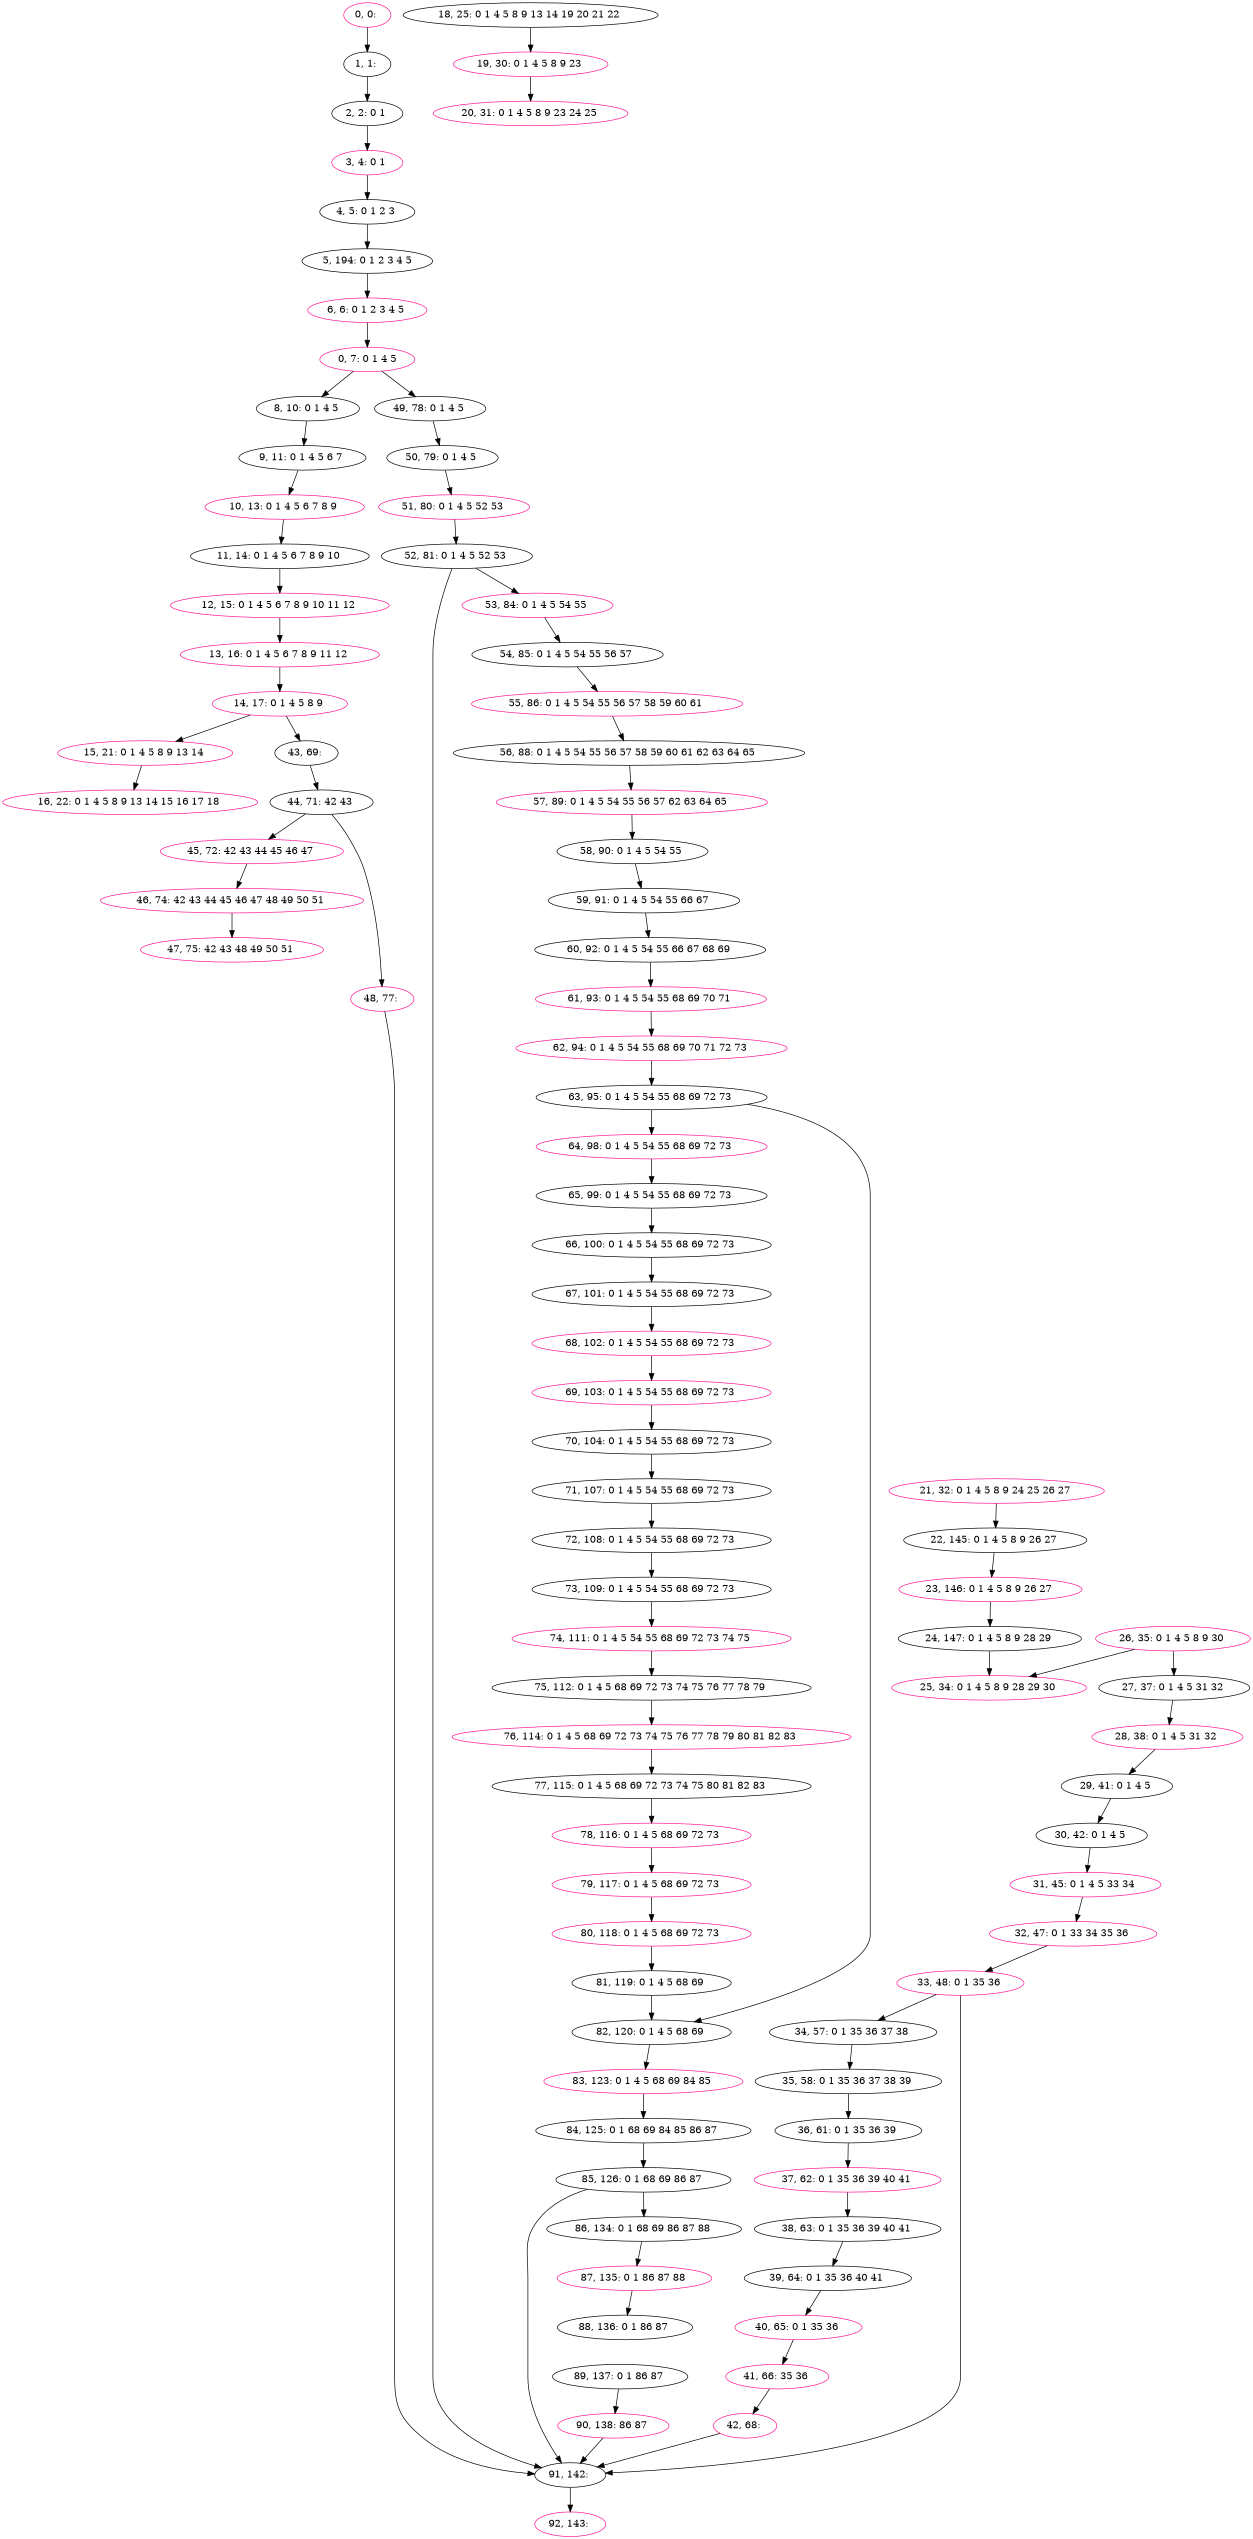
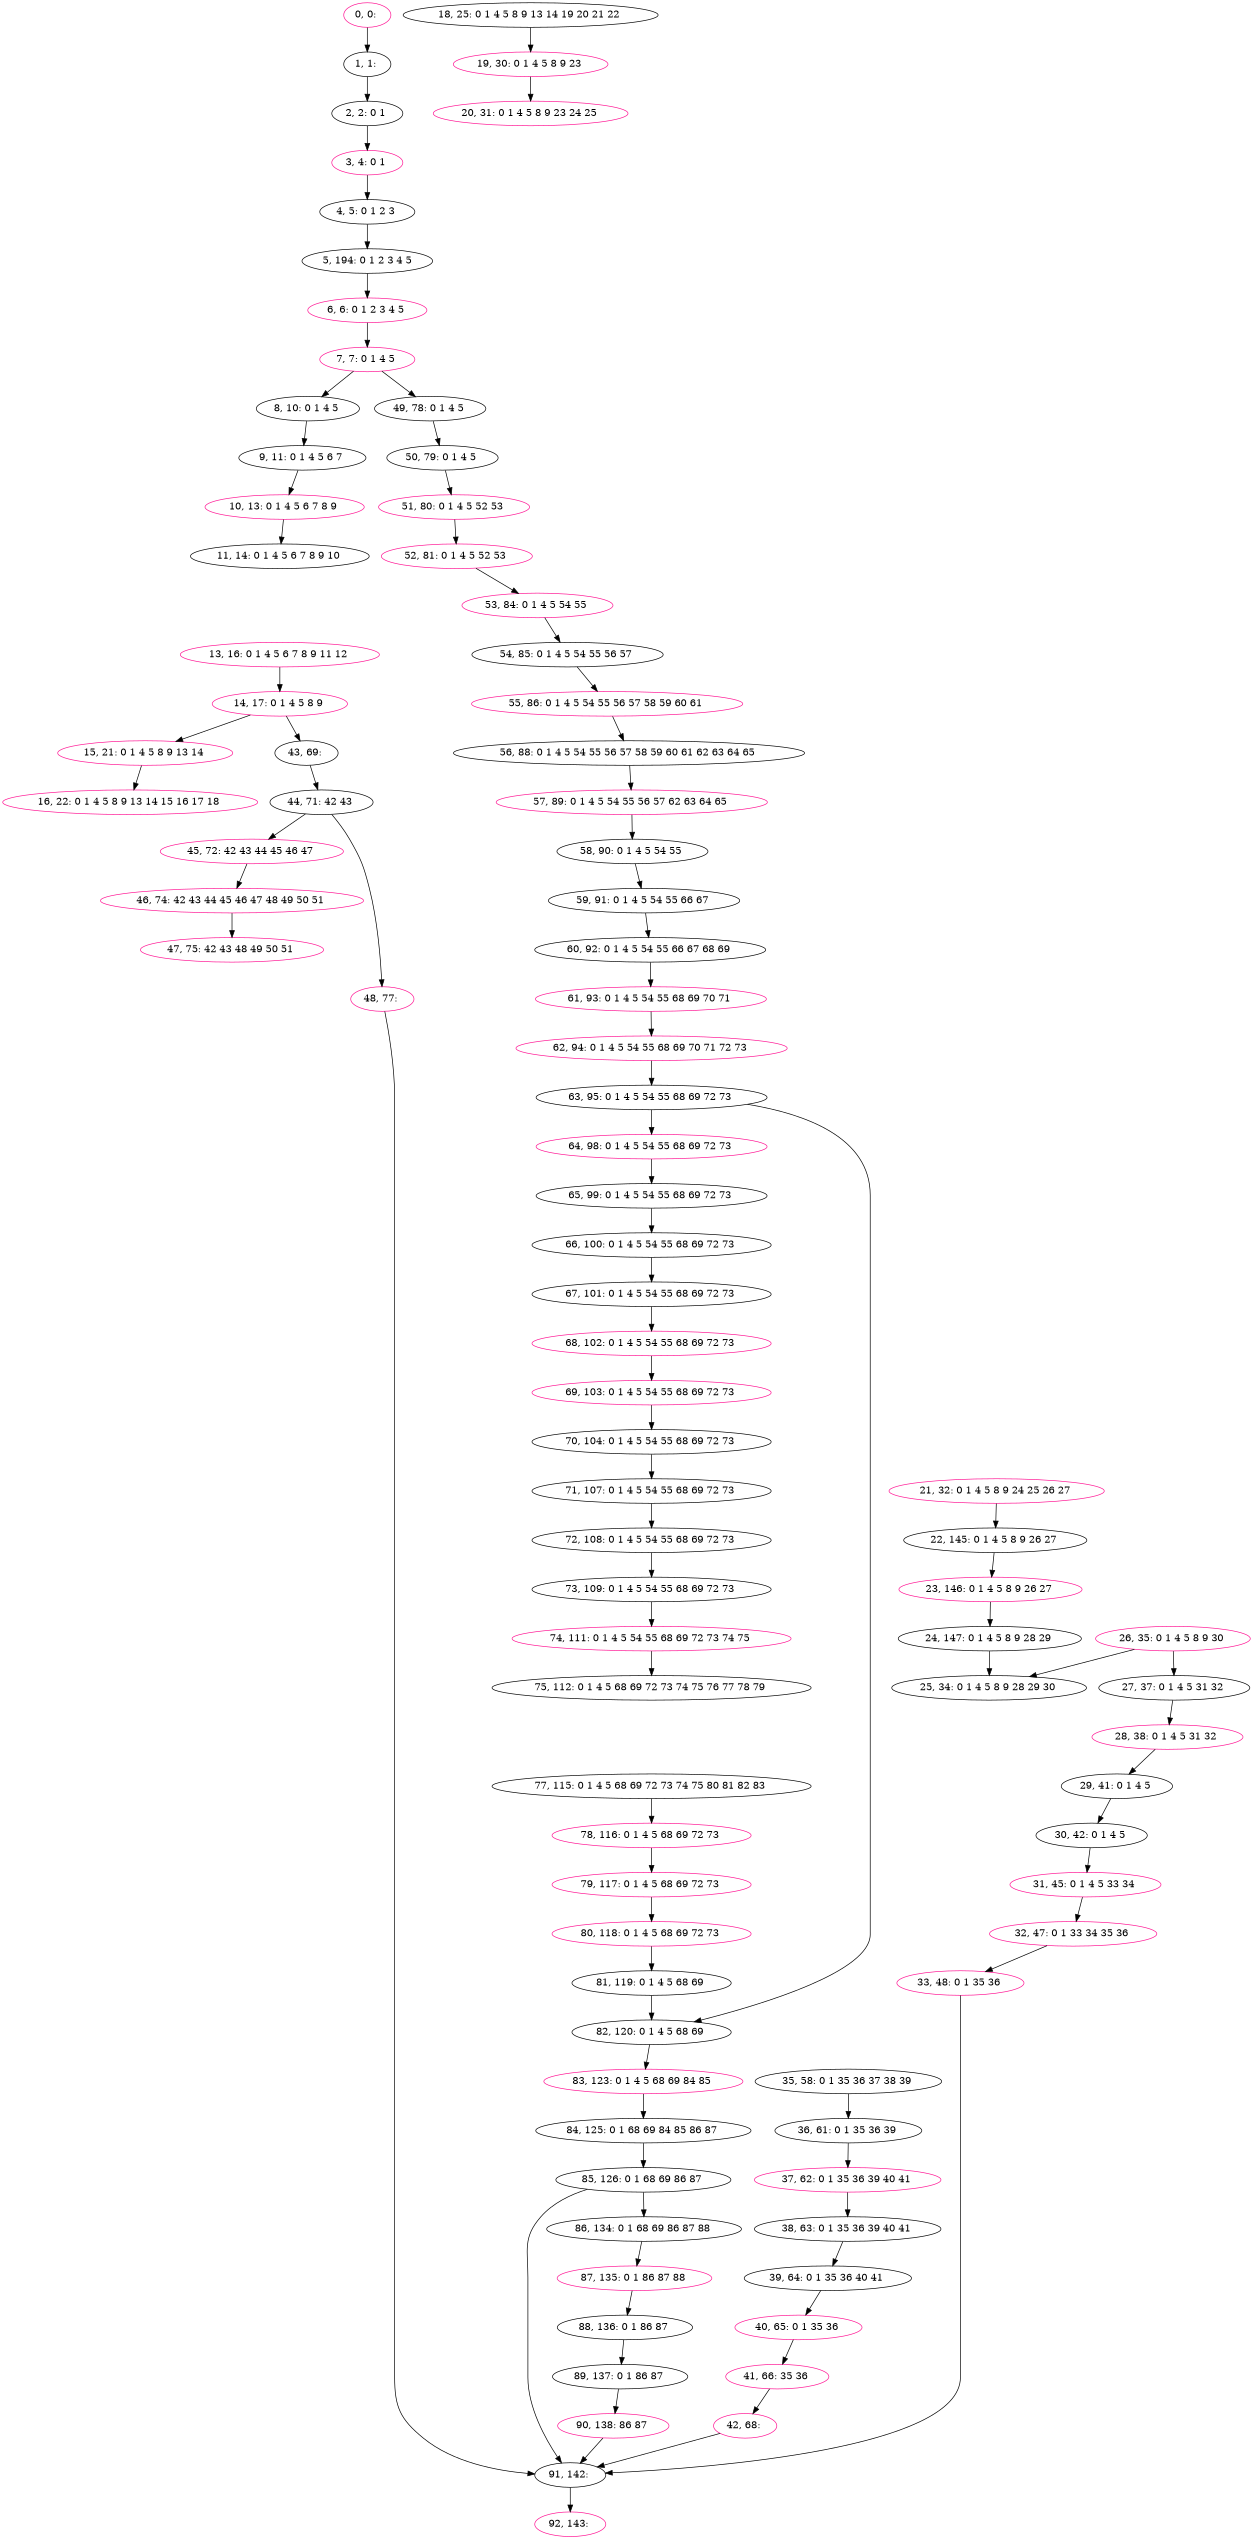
node "0, 7: 0 1 4 5": label "0, 7: 0 1 4 5" -> "7, 7: 0 1 4 5"
node "52, 81: 0 1 4 5 52 53": color black -> deeppink
node "12, 15: 0 1 4 5 6 7 8 9 10 11 12": removed
edge "52, 81: 0 1 4 5 52 53" -> "91, 142:": removed
node "25, 34: 0 1 4 5 8 9 28 29 30": color deeppink -> black
node "76, 114: 0 1 4 5 68 69 72 73 74 75 76 77 78 79 80 81 82 83": removed
node "34, 57: 0 1 35 36 37 38": removed
edge "88, 136: 0 1 86 87" -> "89, 137: 0 1 86 87": added
